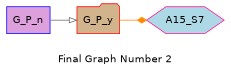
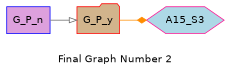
node "A15_S7": label "A15_S7" -> "A15_S3"
